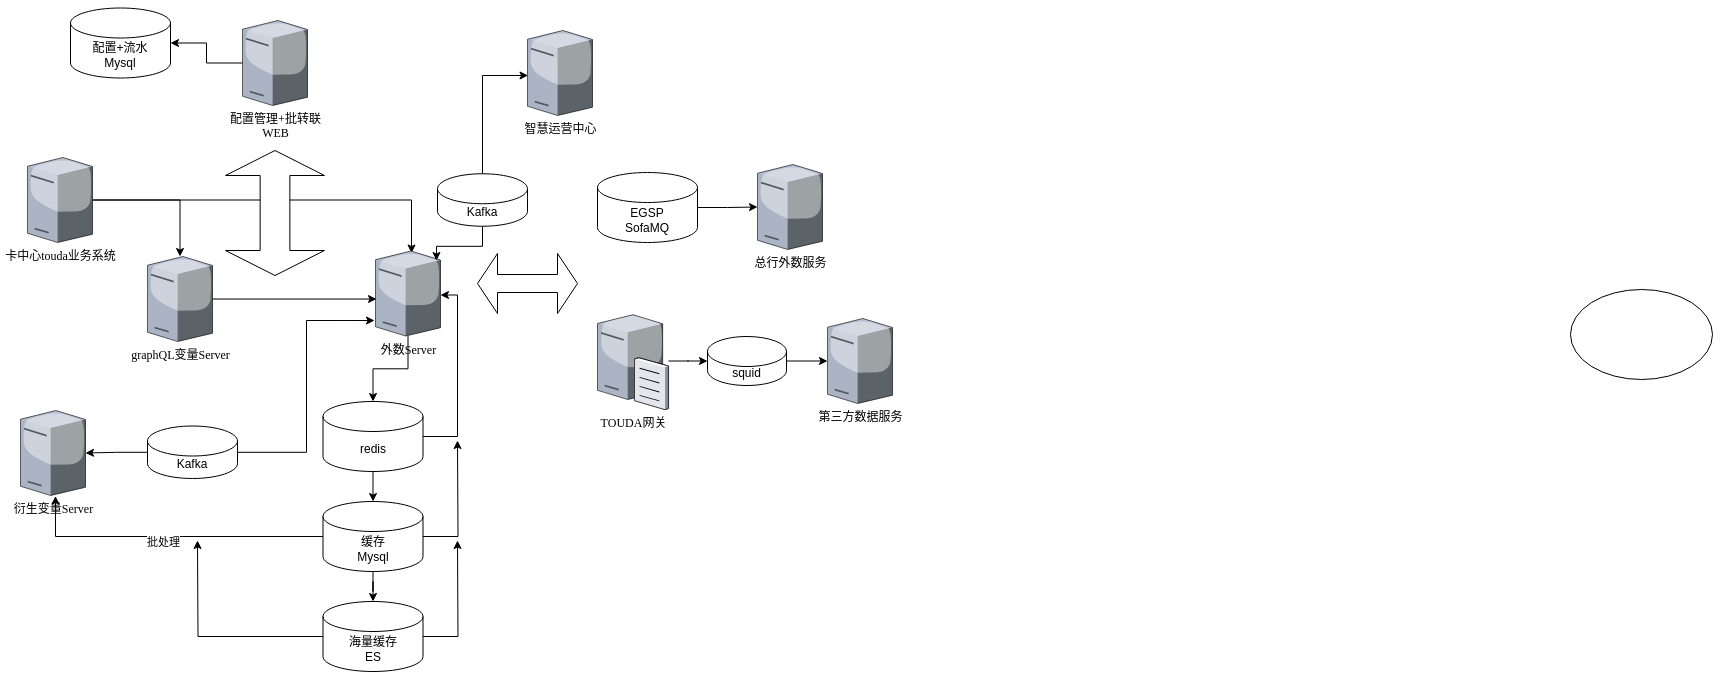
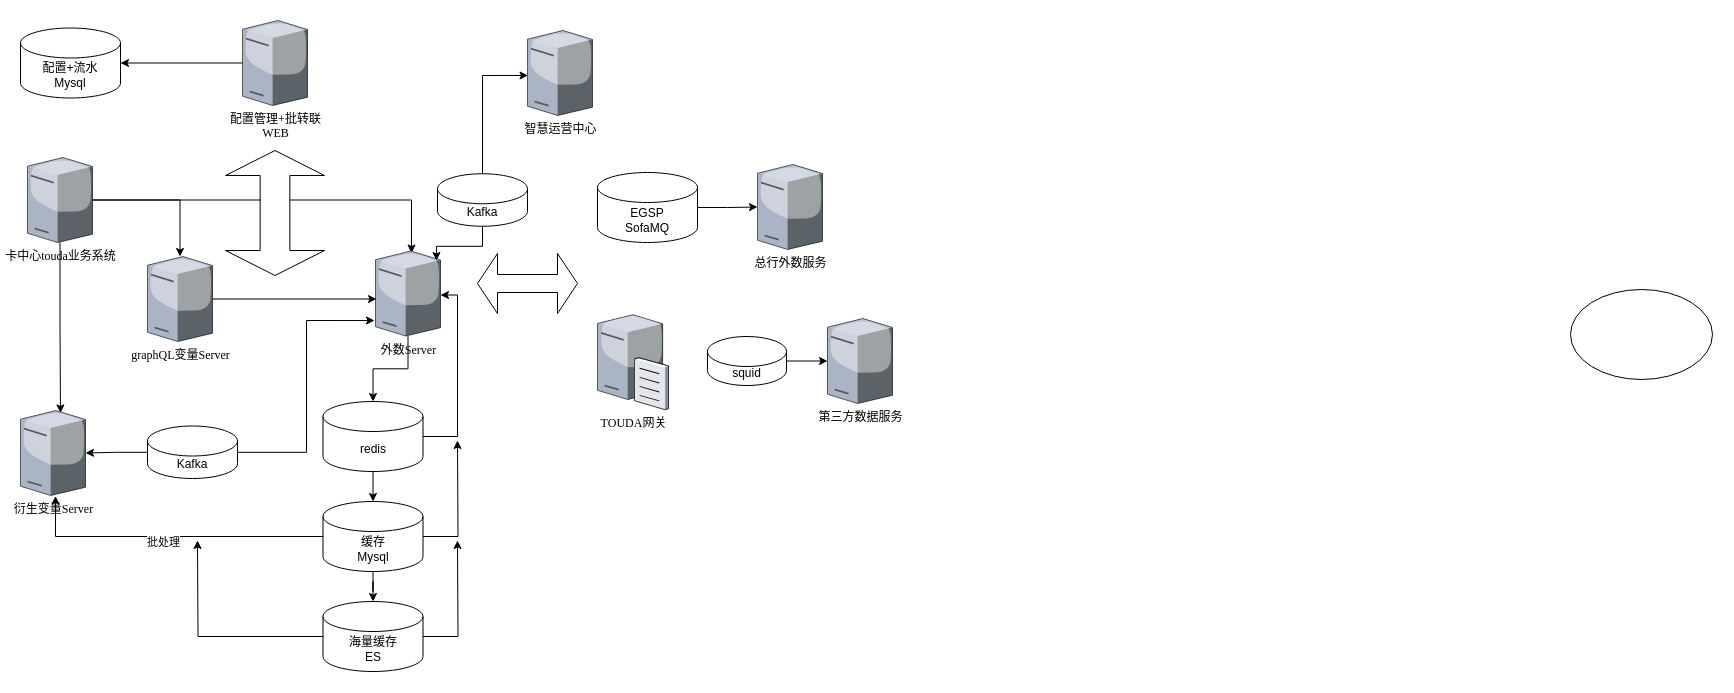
node "配置+流水 Mysql": moved (121, 43) -> (71, 63)
edge "卡中心touda业务系统" -> "衍生变量Server": added
edge "TOUDA网关" -> "squid": removed
